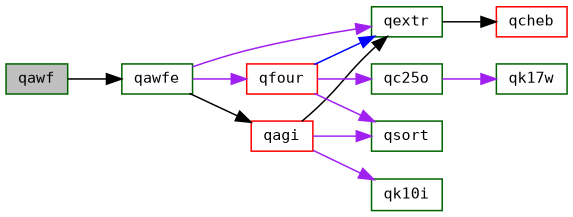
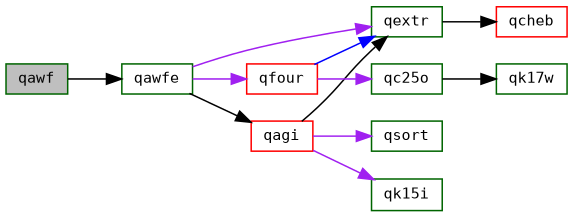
edge "qc25o" -> "qk17w": color purple -> black
edge "qfour" -> "qsort": removed
node "qk10i": label "qk10i" -> "qk15i"
